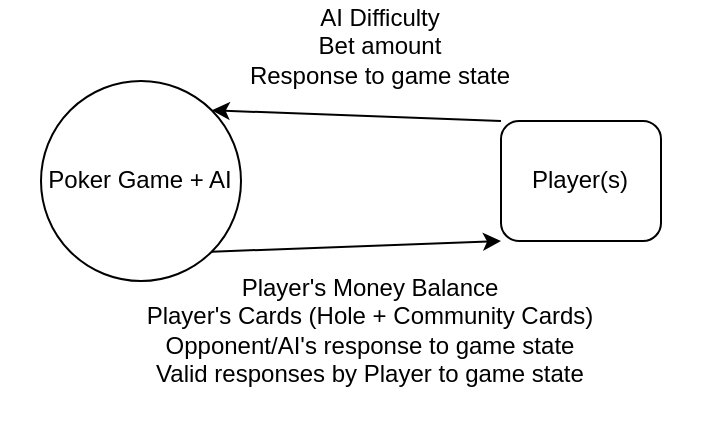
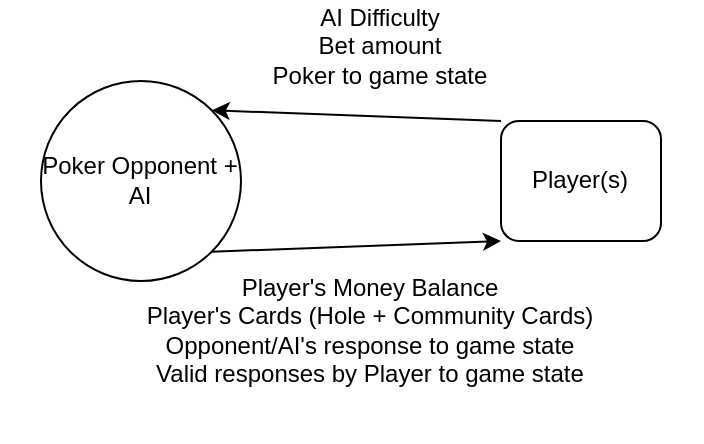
node "AI Difficulty Bet amount Response to game state": label "AI Difficulty Bet amount Response to game state" -> "AI Difficulty Bet amount Poker to game state"
node "Poker Game + AI": label "Poker Game + AI" -> "Poker Opponent + AI"
